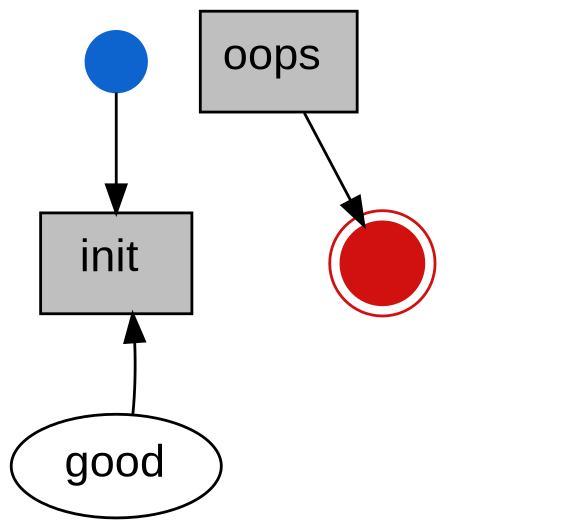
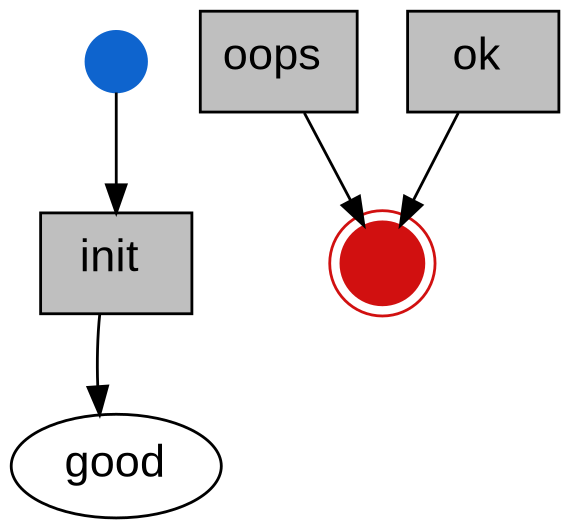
node "ok": added
edge "good" -> "init": reversed
